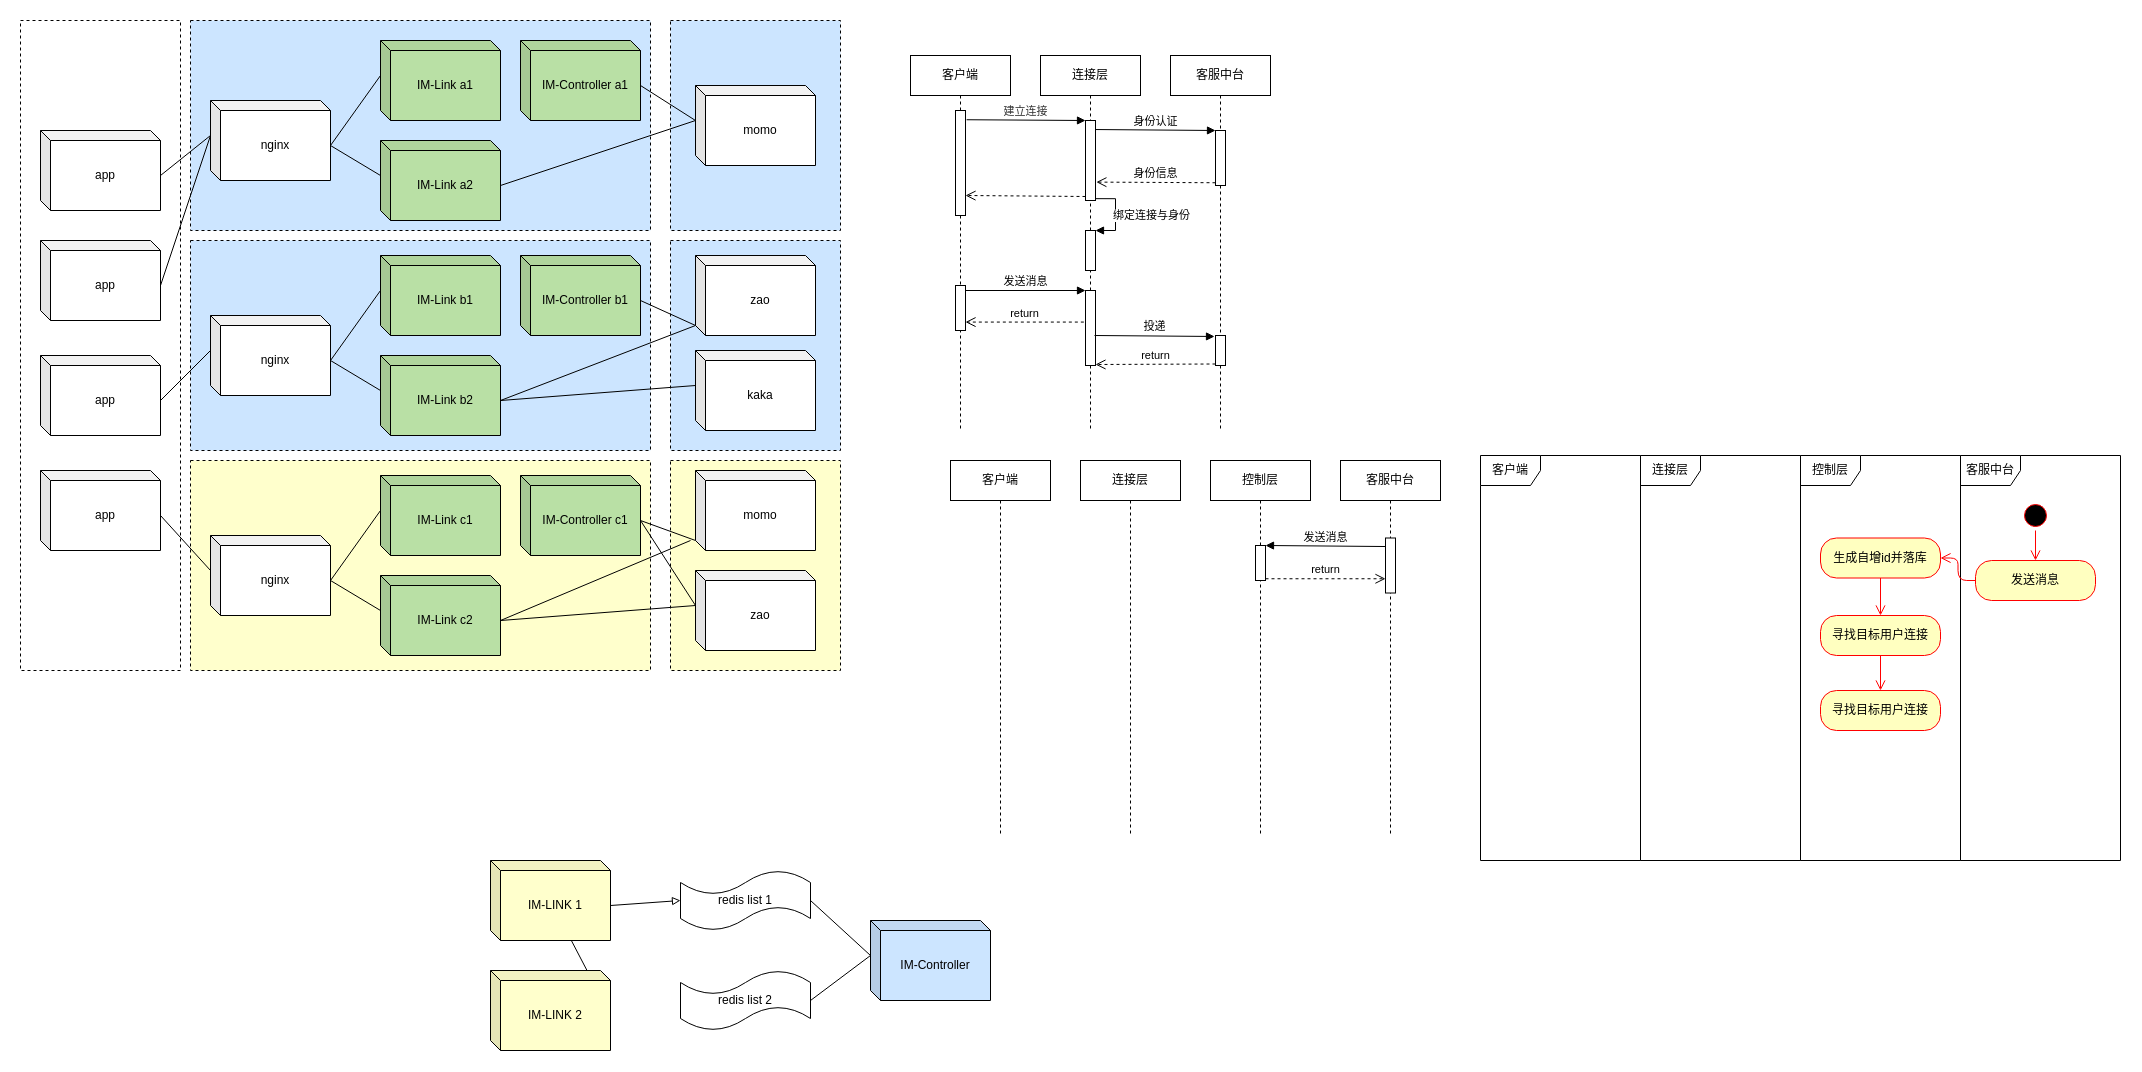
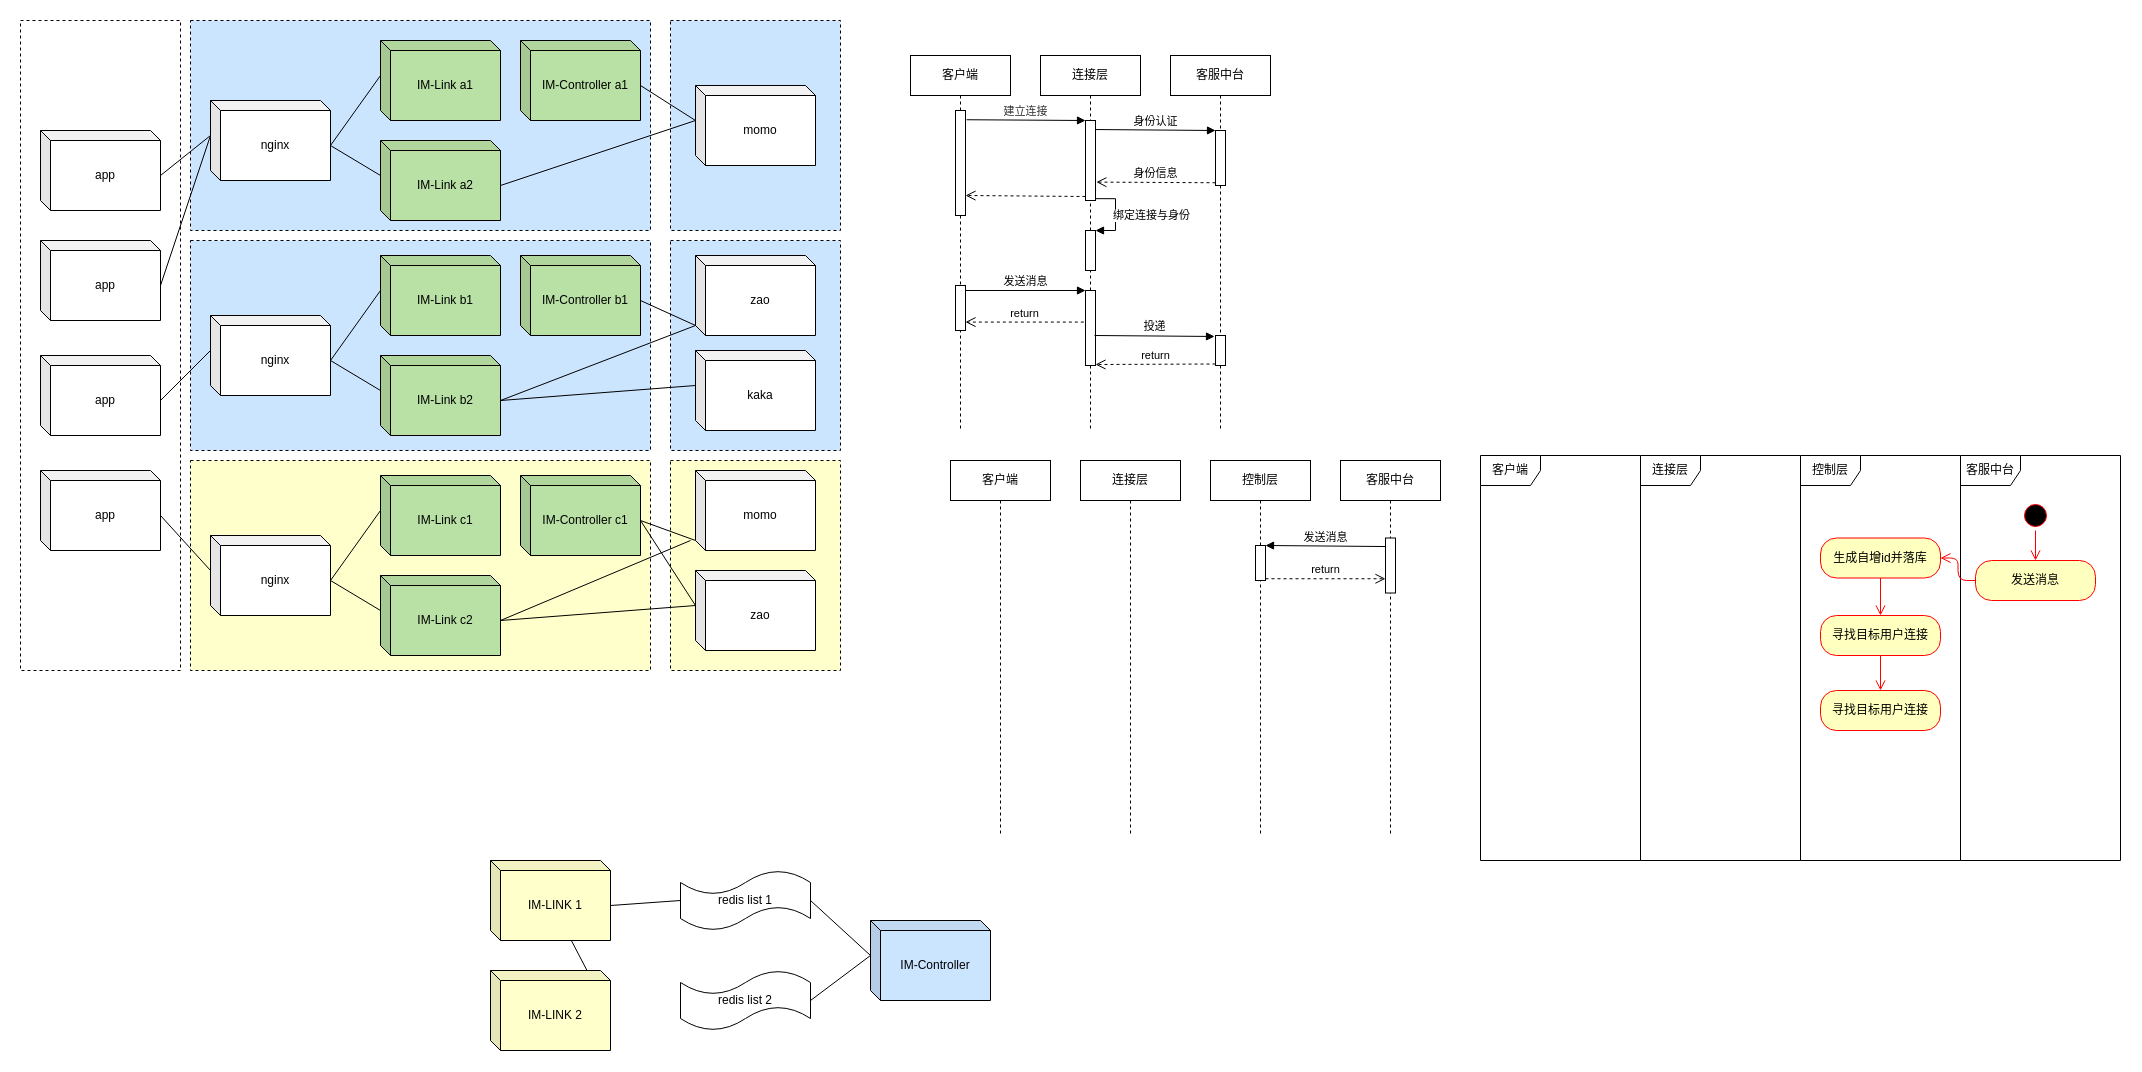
edge "IM-LINK 1" -> "redis list 1": arrowhead block -> none
